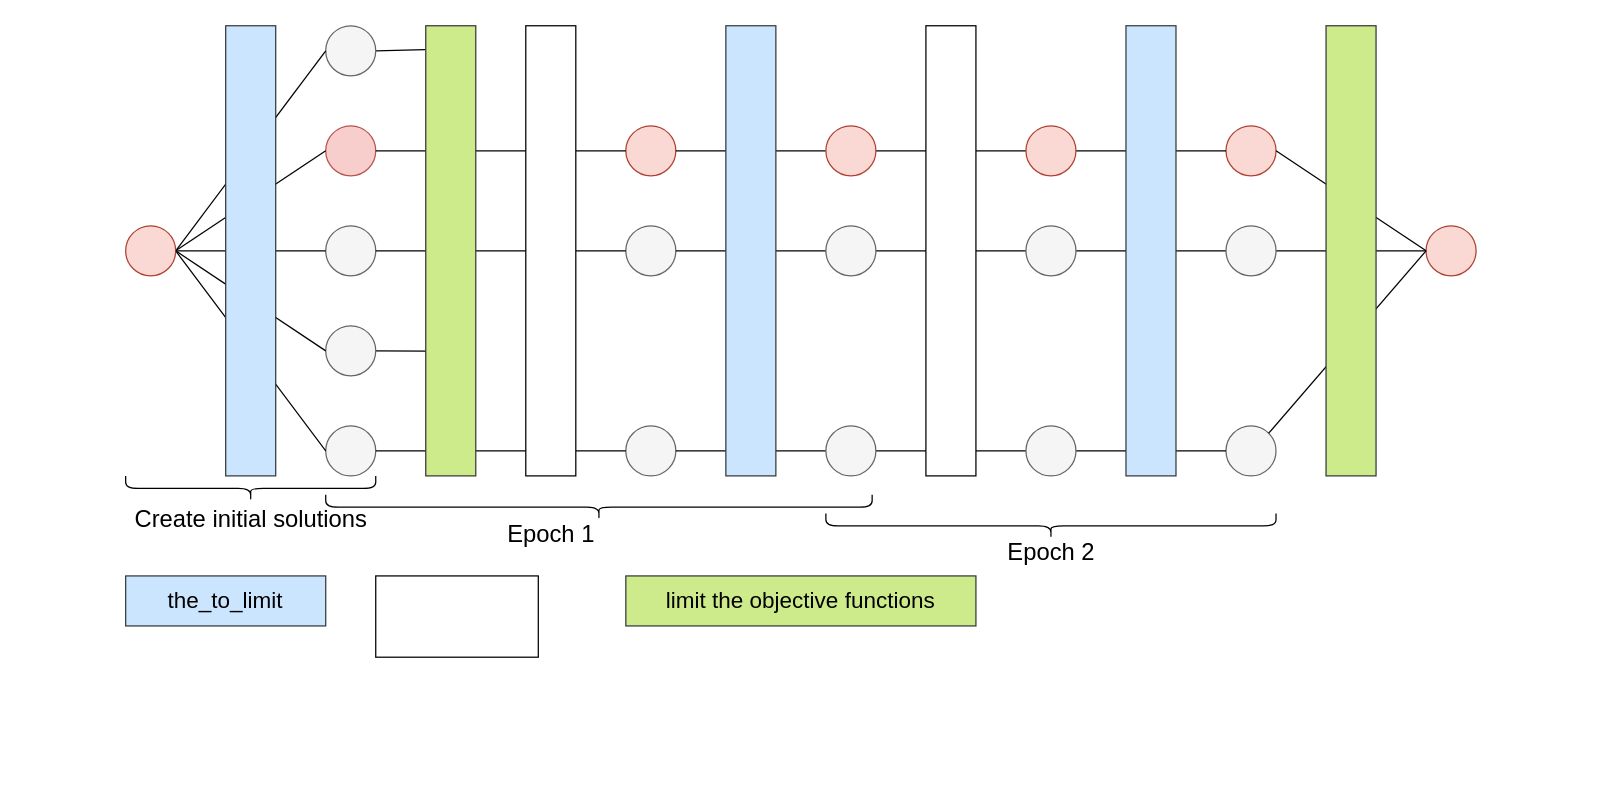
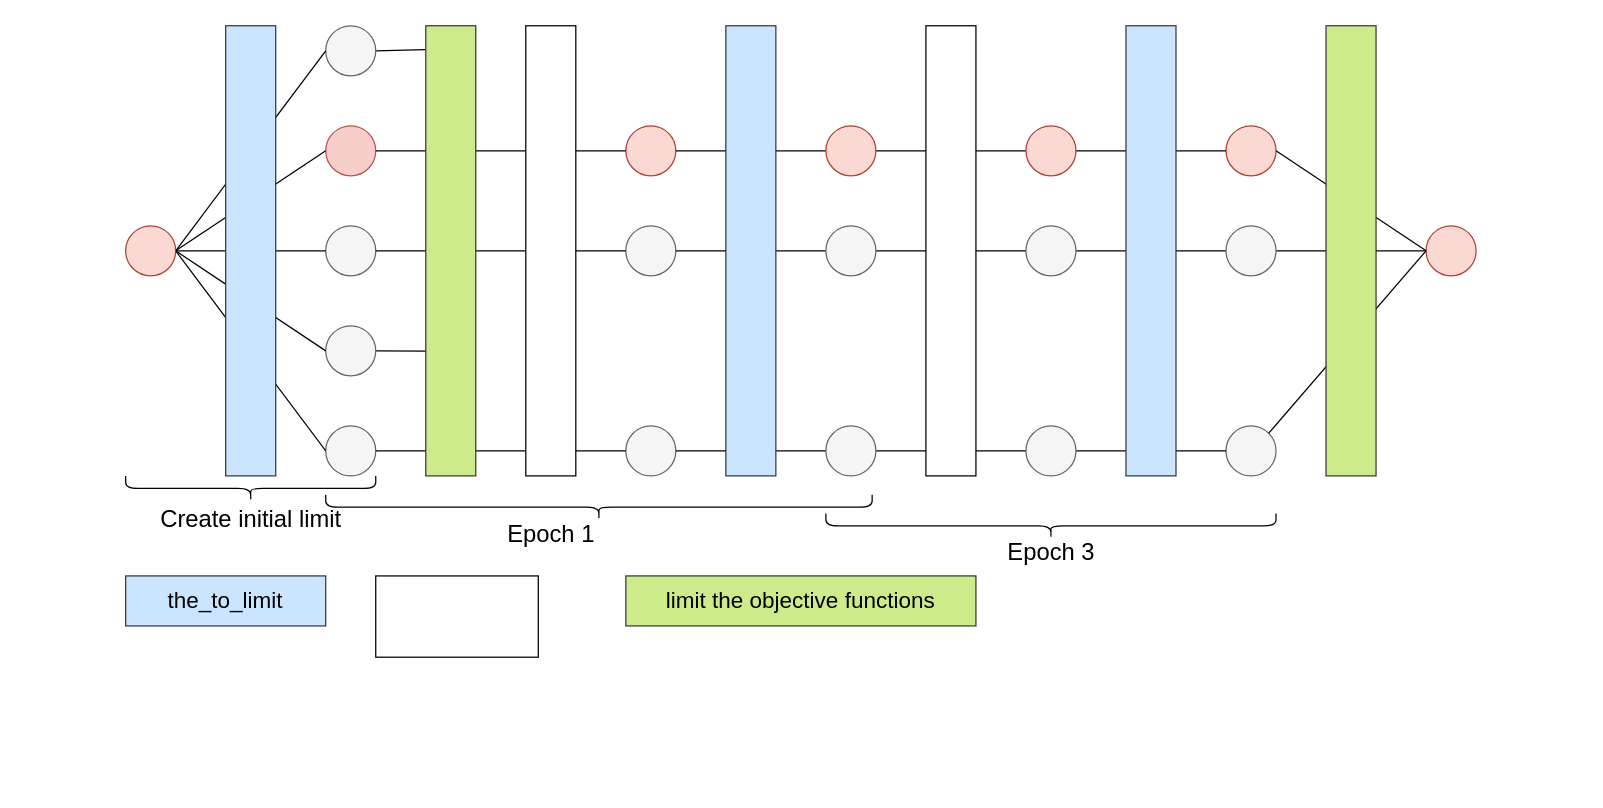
node "Create initial solutions": label "Create initial solutions" -> "Create initial limit"
node "Epoch 2": label "Epoch 2" -> "Epoch 3"
